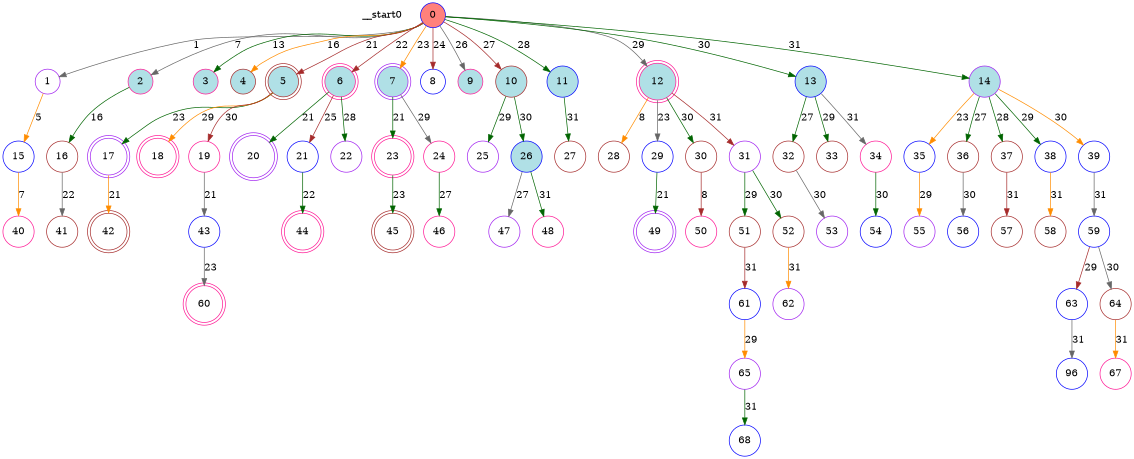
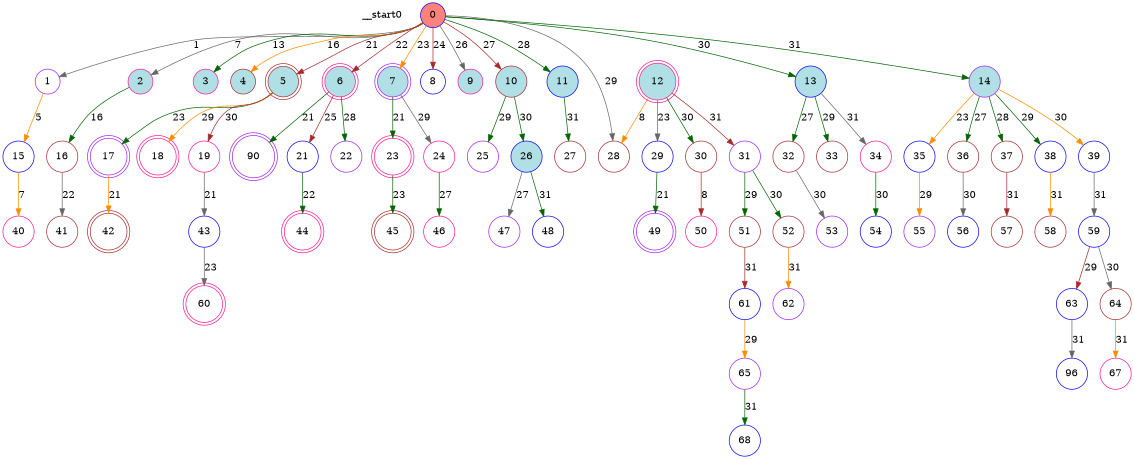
edge "0" -> "12": now "0" -> "28"
node "20": label "20" -> "90"
node "48": color deeppink -> blue
